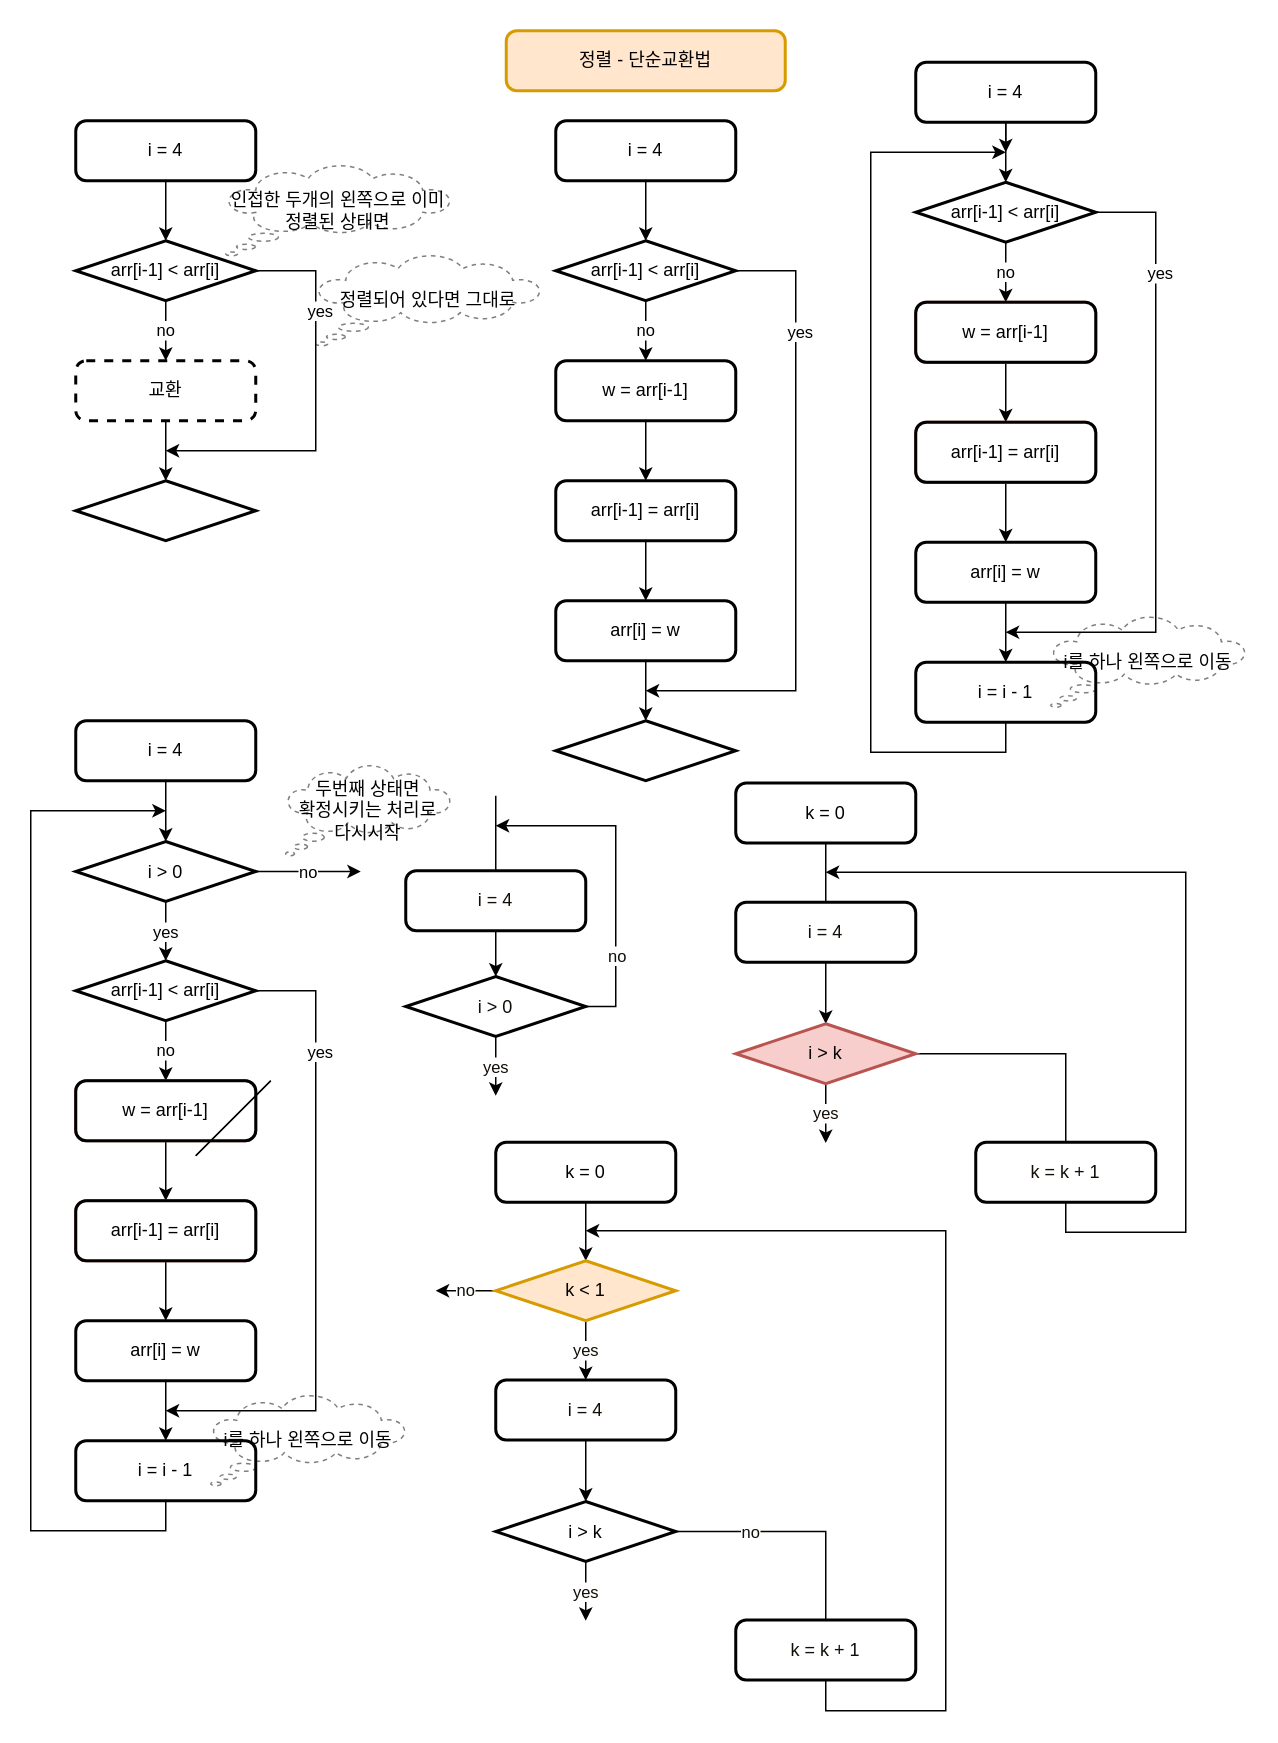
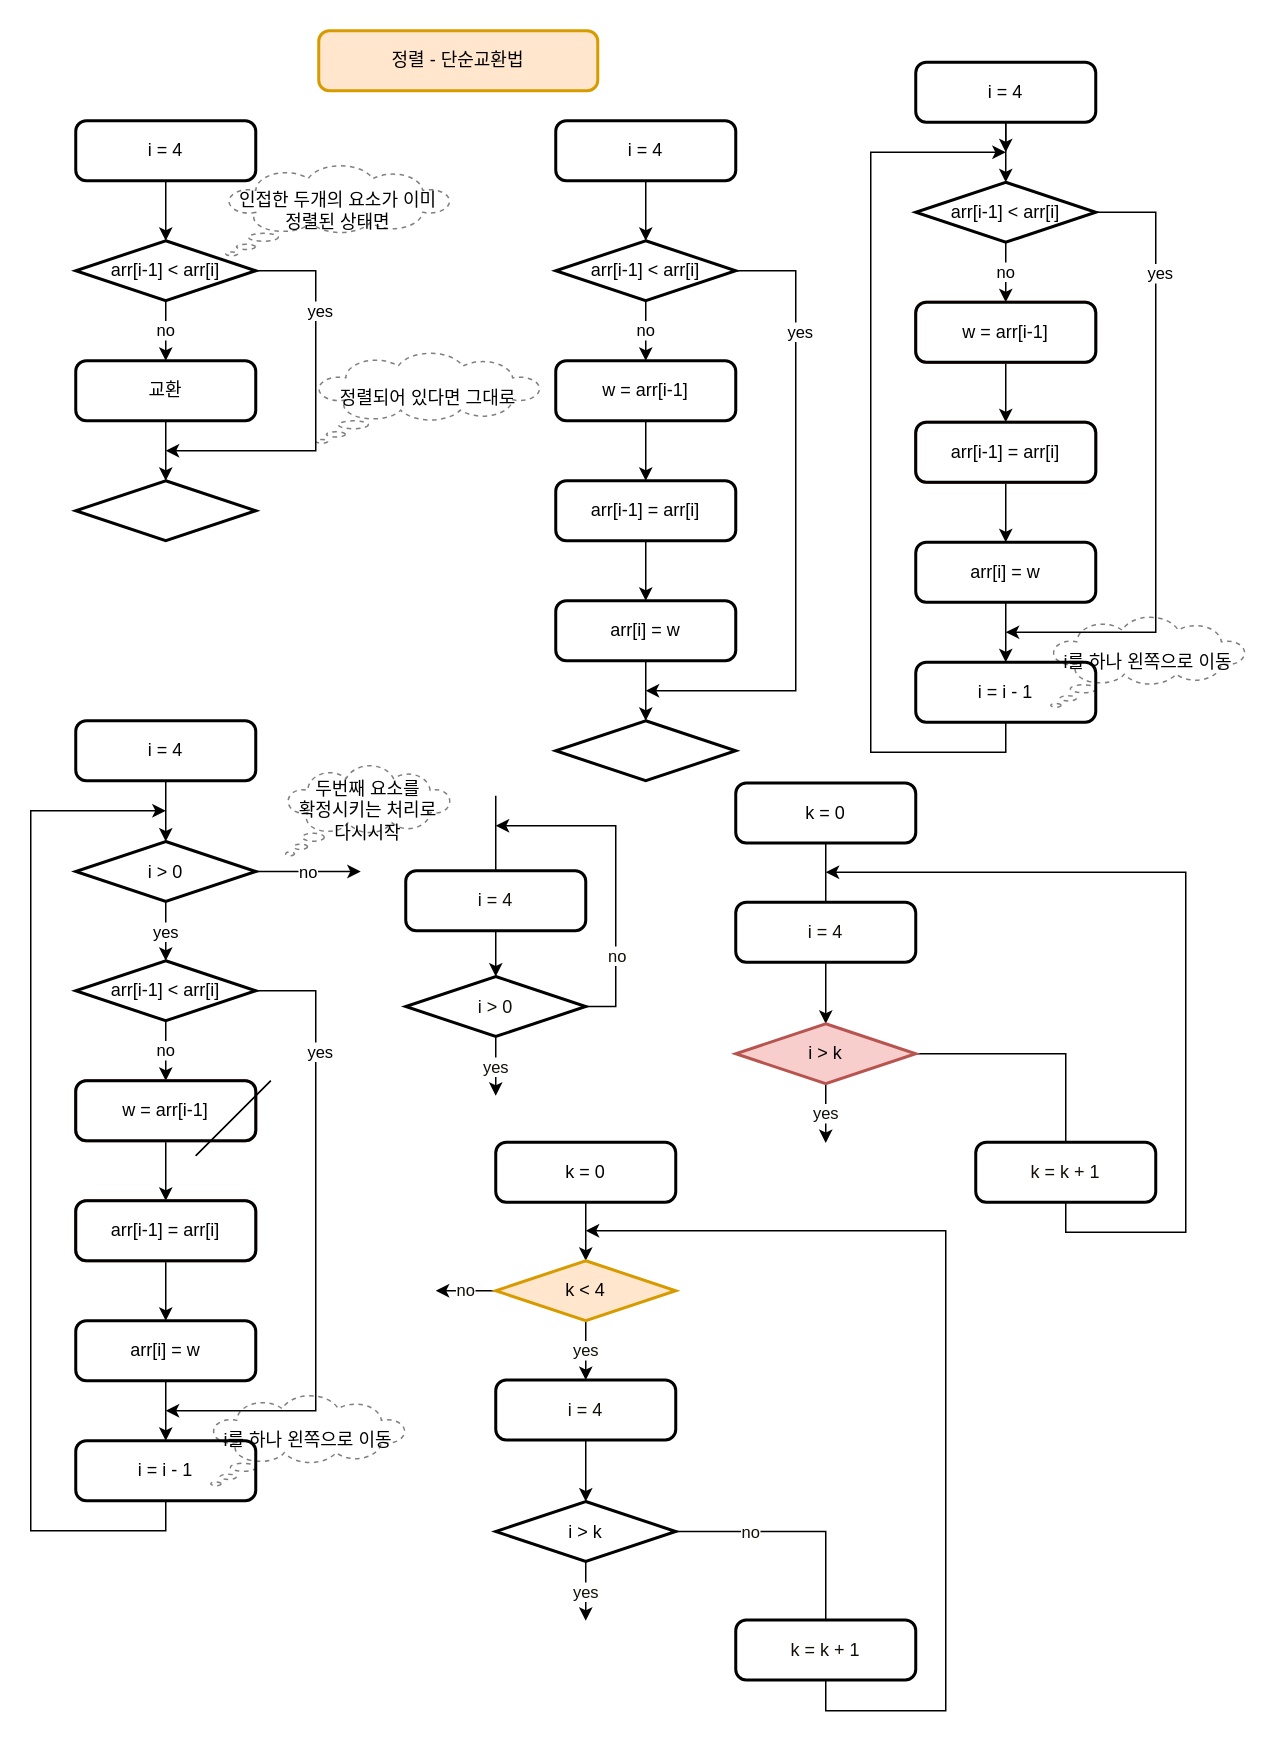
node "정렬 - 단순교환법": moved (646, 61) -> (458, 61)
node "인접한 두개의 왼쪽으로 이미 정렬된 상태면": label "인접한 두개의 왼쪽으로 이미 정렬된 상태면" -> "인접한 두개의 요소가 이미 정렬된 상태면"
node "정렬되어 있다면 그대로": moved (428, 301) -> (428, 398)
node "교환": style dashed -> solid
node "두번째 상태면 확정시키는 처리로 다시시작": label "두번째 상태면 확정시키는 처리로 다시시작" -> "두번째 요소를 확정시키는 처리로 다시시작"
node "k < 1": label "k < 1" -> "k < 4"
